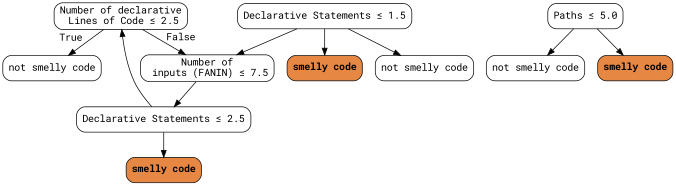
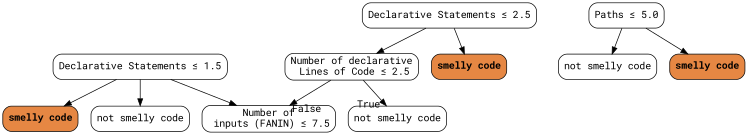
edge "Number of" -> "Declarative Statements ≤ 2.5": removed
